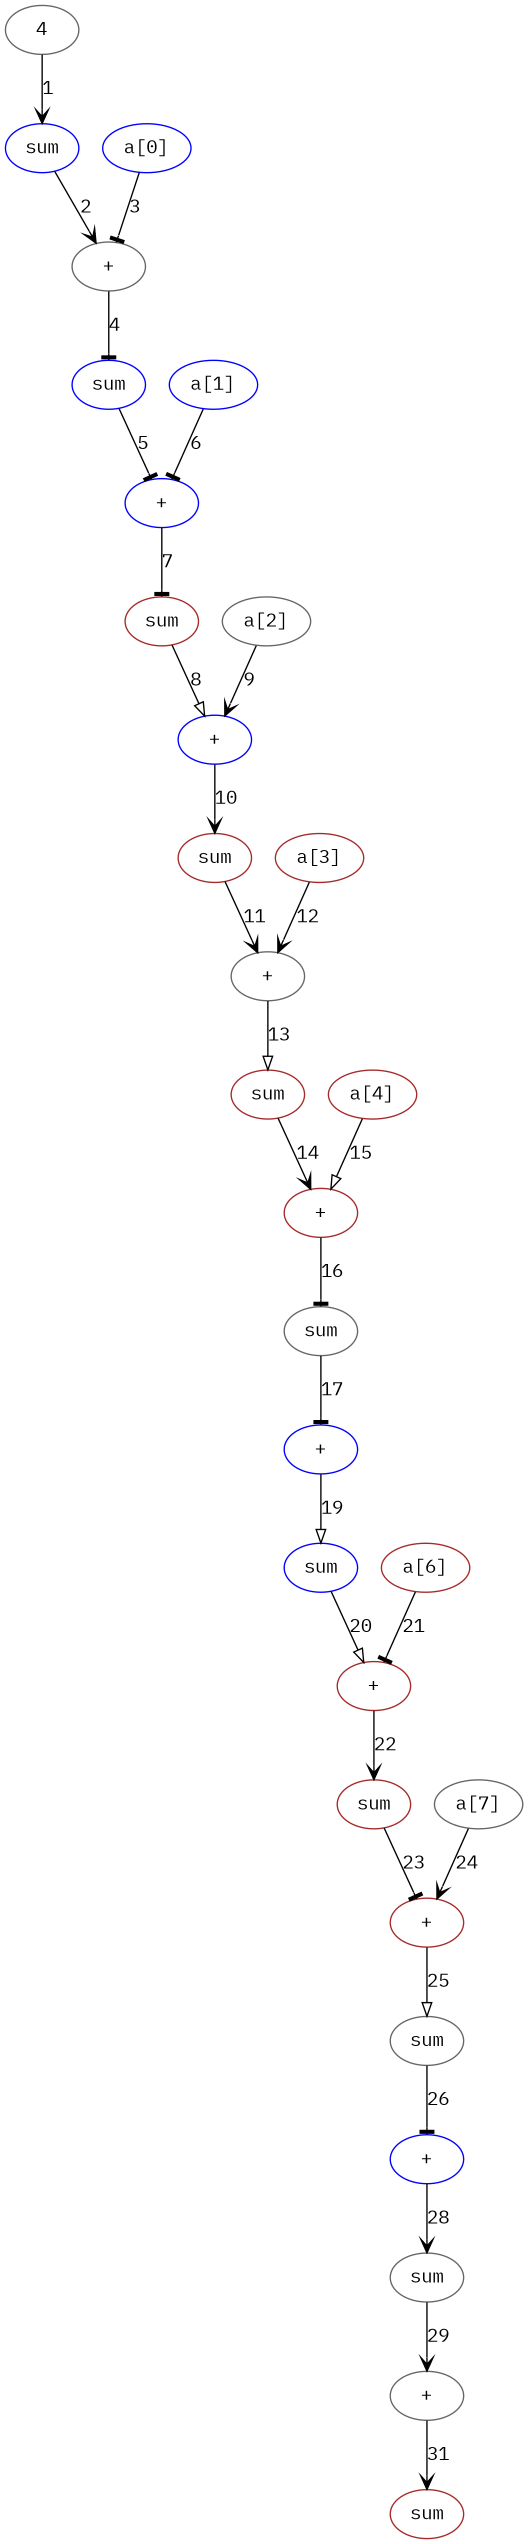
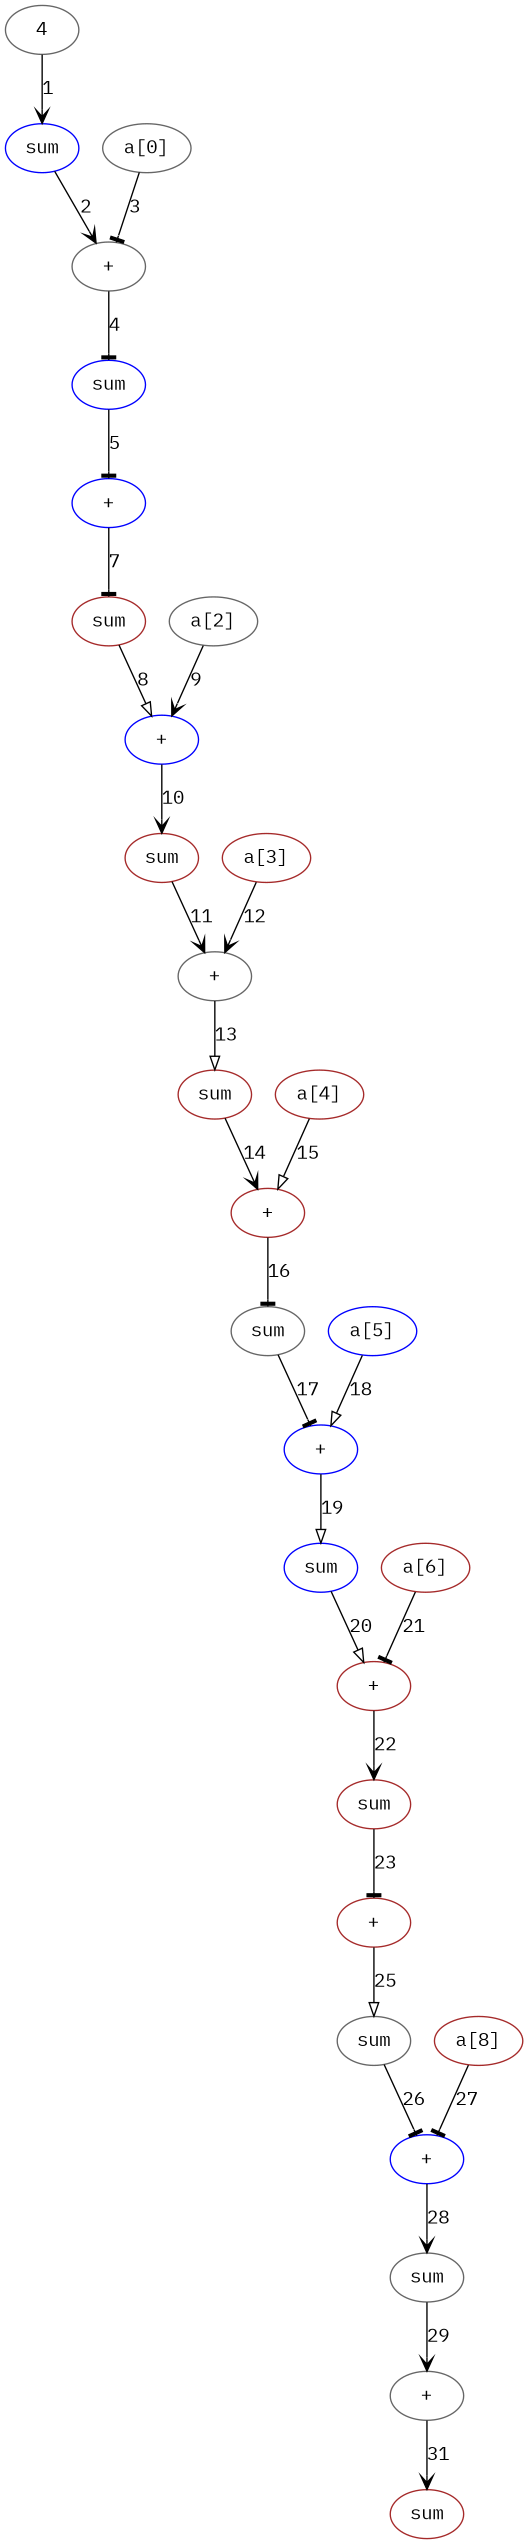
node "a[0]": color blue -> gray40
node "a[1]": removed
node "a[5]": added
node "a[7]": removed
node "a[8]": added
